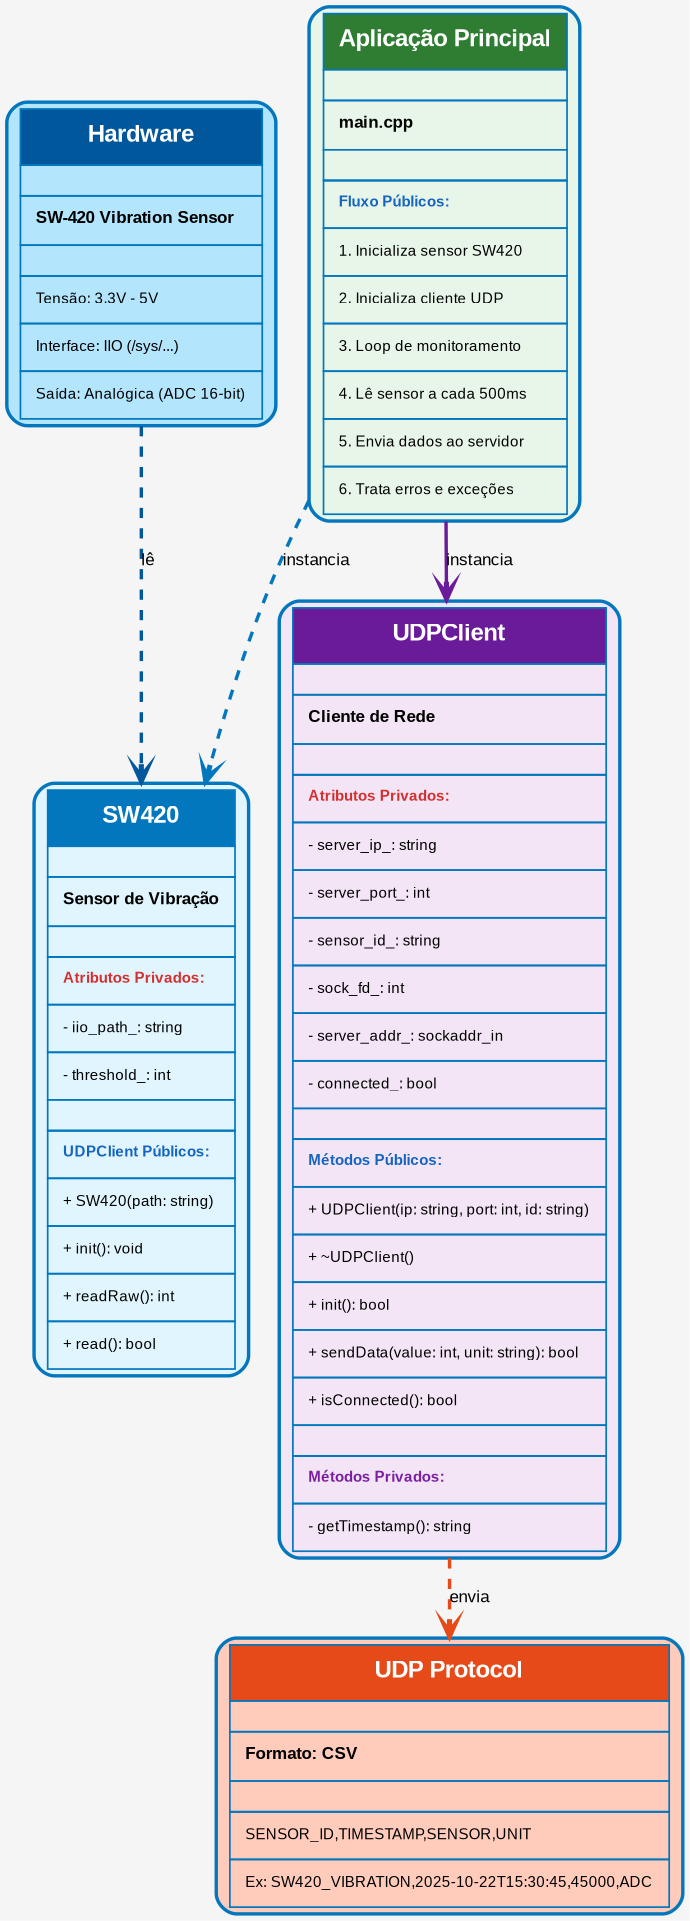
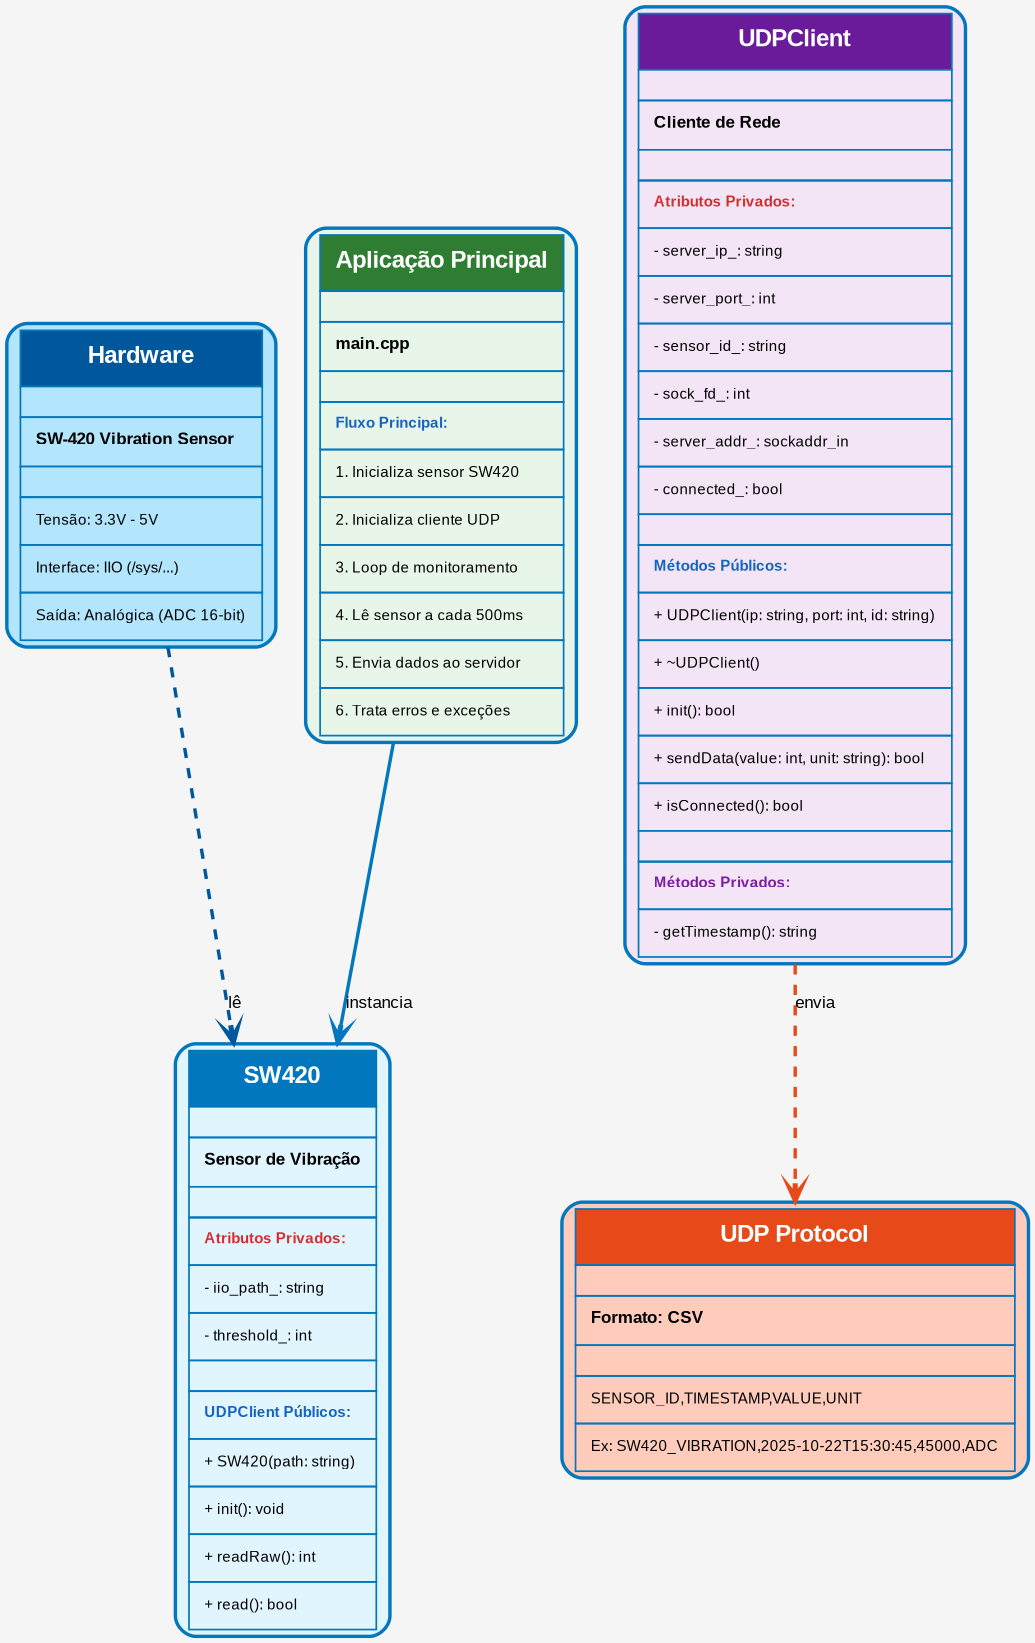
node "Aplicação Principal": text "Fluxo Públicos:" -> "Fluxo Principal:"
edge "Aplicação Principal" -> "UDPClient": removed, label "instancia"
edge "Aplicação Principal" -> "SW420": style dashed -> solid
node "UDP Protocol": text "SENSOR_ID,TIMESTAMP,SENSOR,UNIT" -> "SENSOR_ID,TIMESTAMP,VALUE,UNIT"
